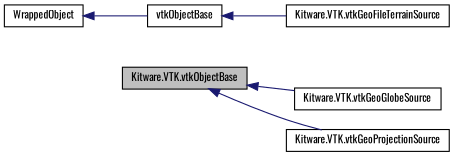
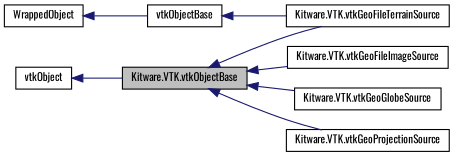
edge "Kitware.VTK.vtkGeoFileTerrainSource" -> "Kitware.VTK.vtkObjectBase": added
node "Kitware.VTK.vtkGeoFileImageSource": added
node "vtkObject": added
